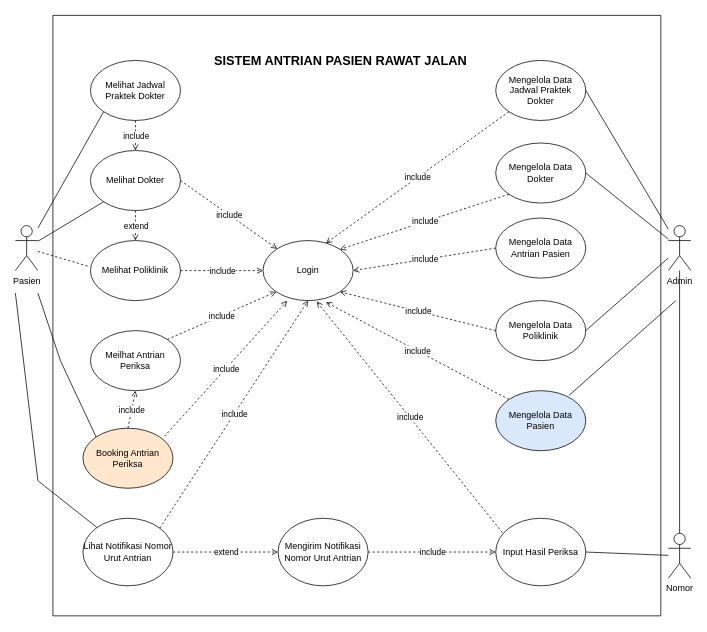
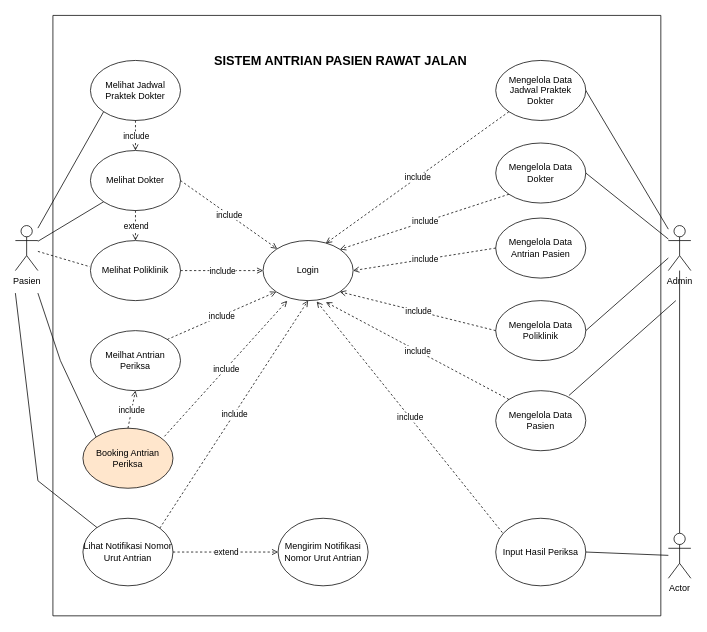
node "Mengelola Data Pasien": fillcolor #dae8fc -> #ffffff
edge "Mengirim Notifikasi Nomor Urut Antrian" -> "Input Hasil Periksa": removed, label "include"
node "Nomor": label "Nomor" -> "Actor"
